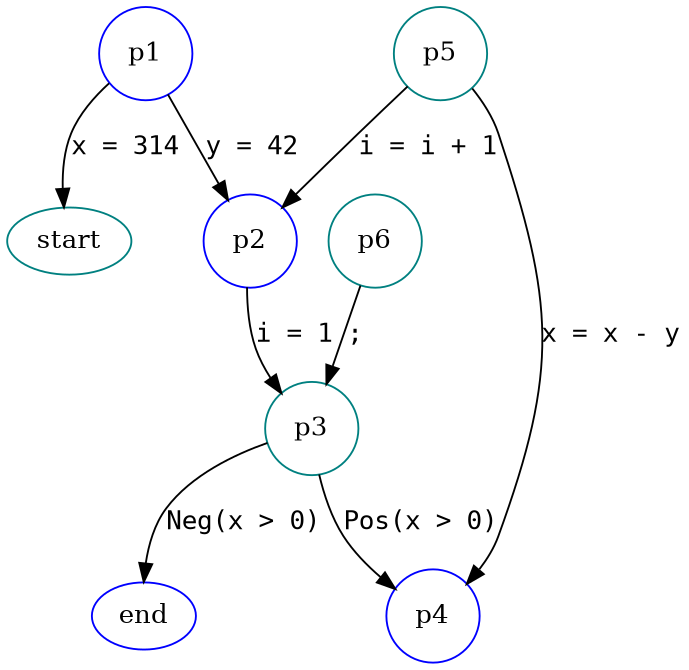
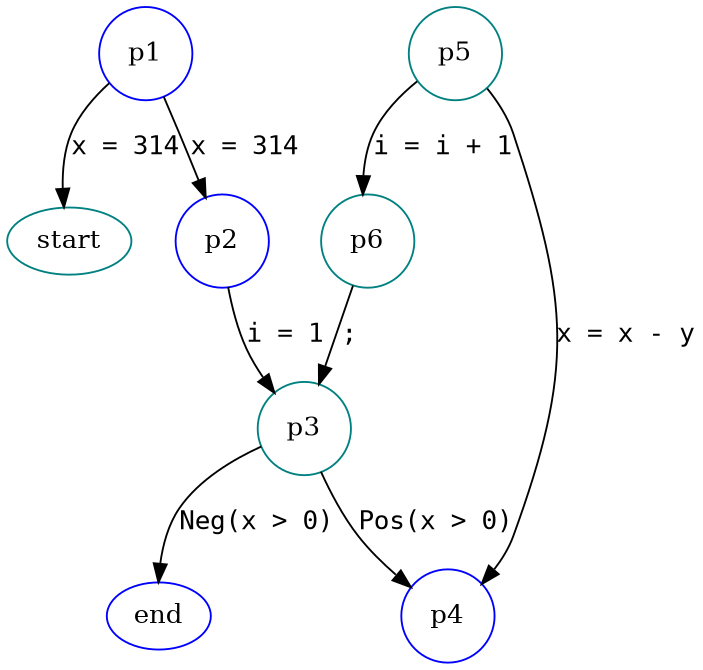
edge "p5" -> "p2": now "p5" -> "p6"
edge "p1" -> "p2": label "y = 42" -> "x = 314"
